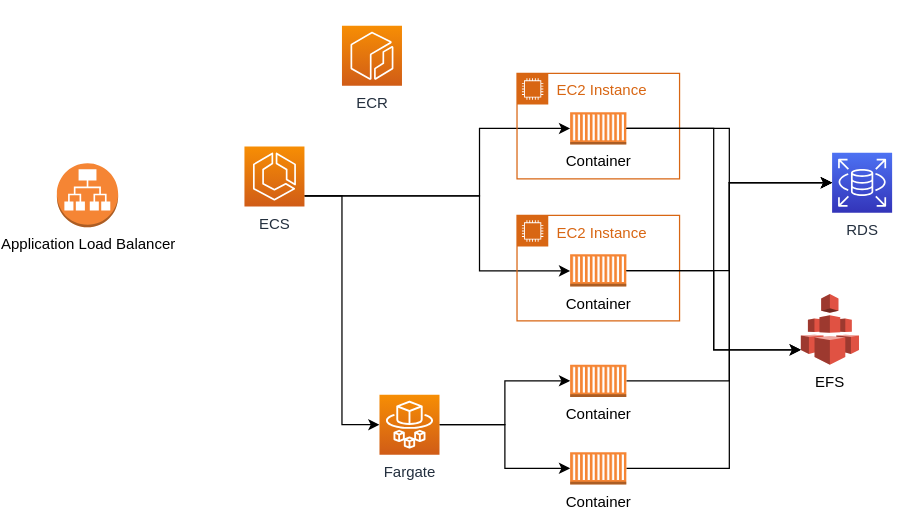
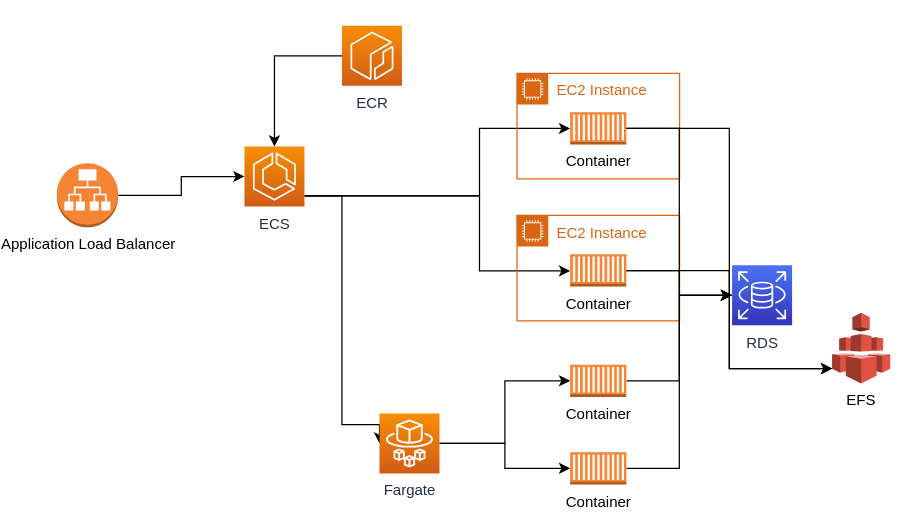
edge "ECR" -> "ECS": added
node "RDS": moved (862, 183) -> (762, 295)
edge "Application Load Balancer" -> "ECS": added
node "EFS": moved (830, 329) -> (861, 348)
node "Fargate": moved (409, 424) -> (409, 443)
